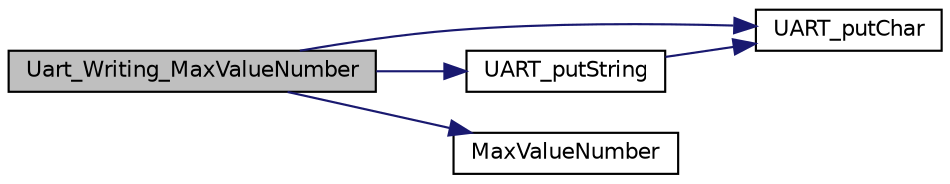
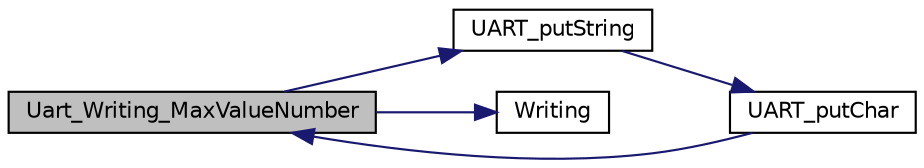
edge "Uart_Writing_MaxValueNumber" -> "UART_putChar": reversed
node "MaxValueNumber": label "MaxValueNumber" -> "Writing"
